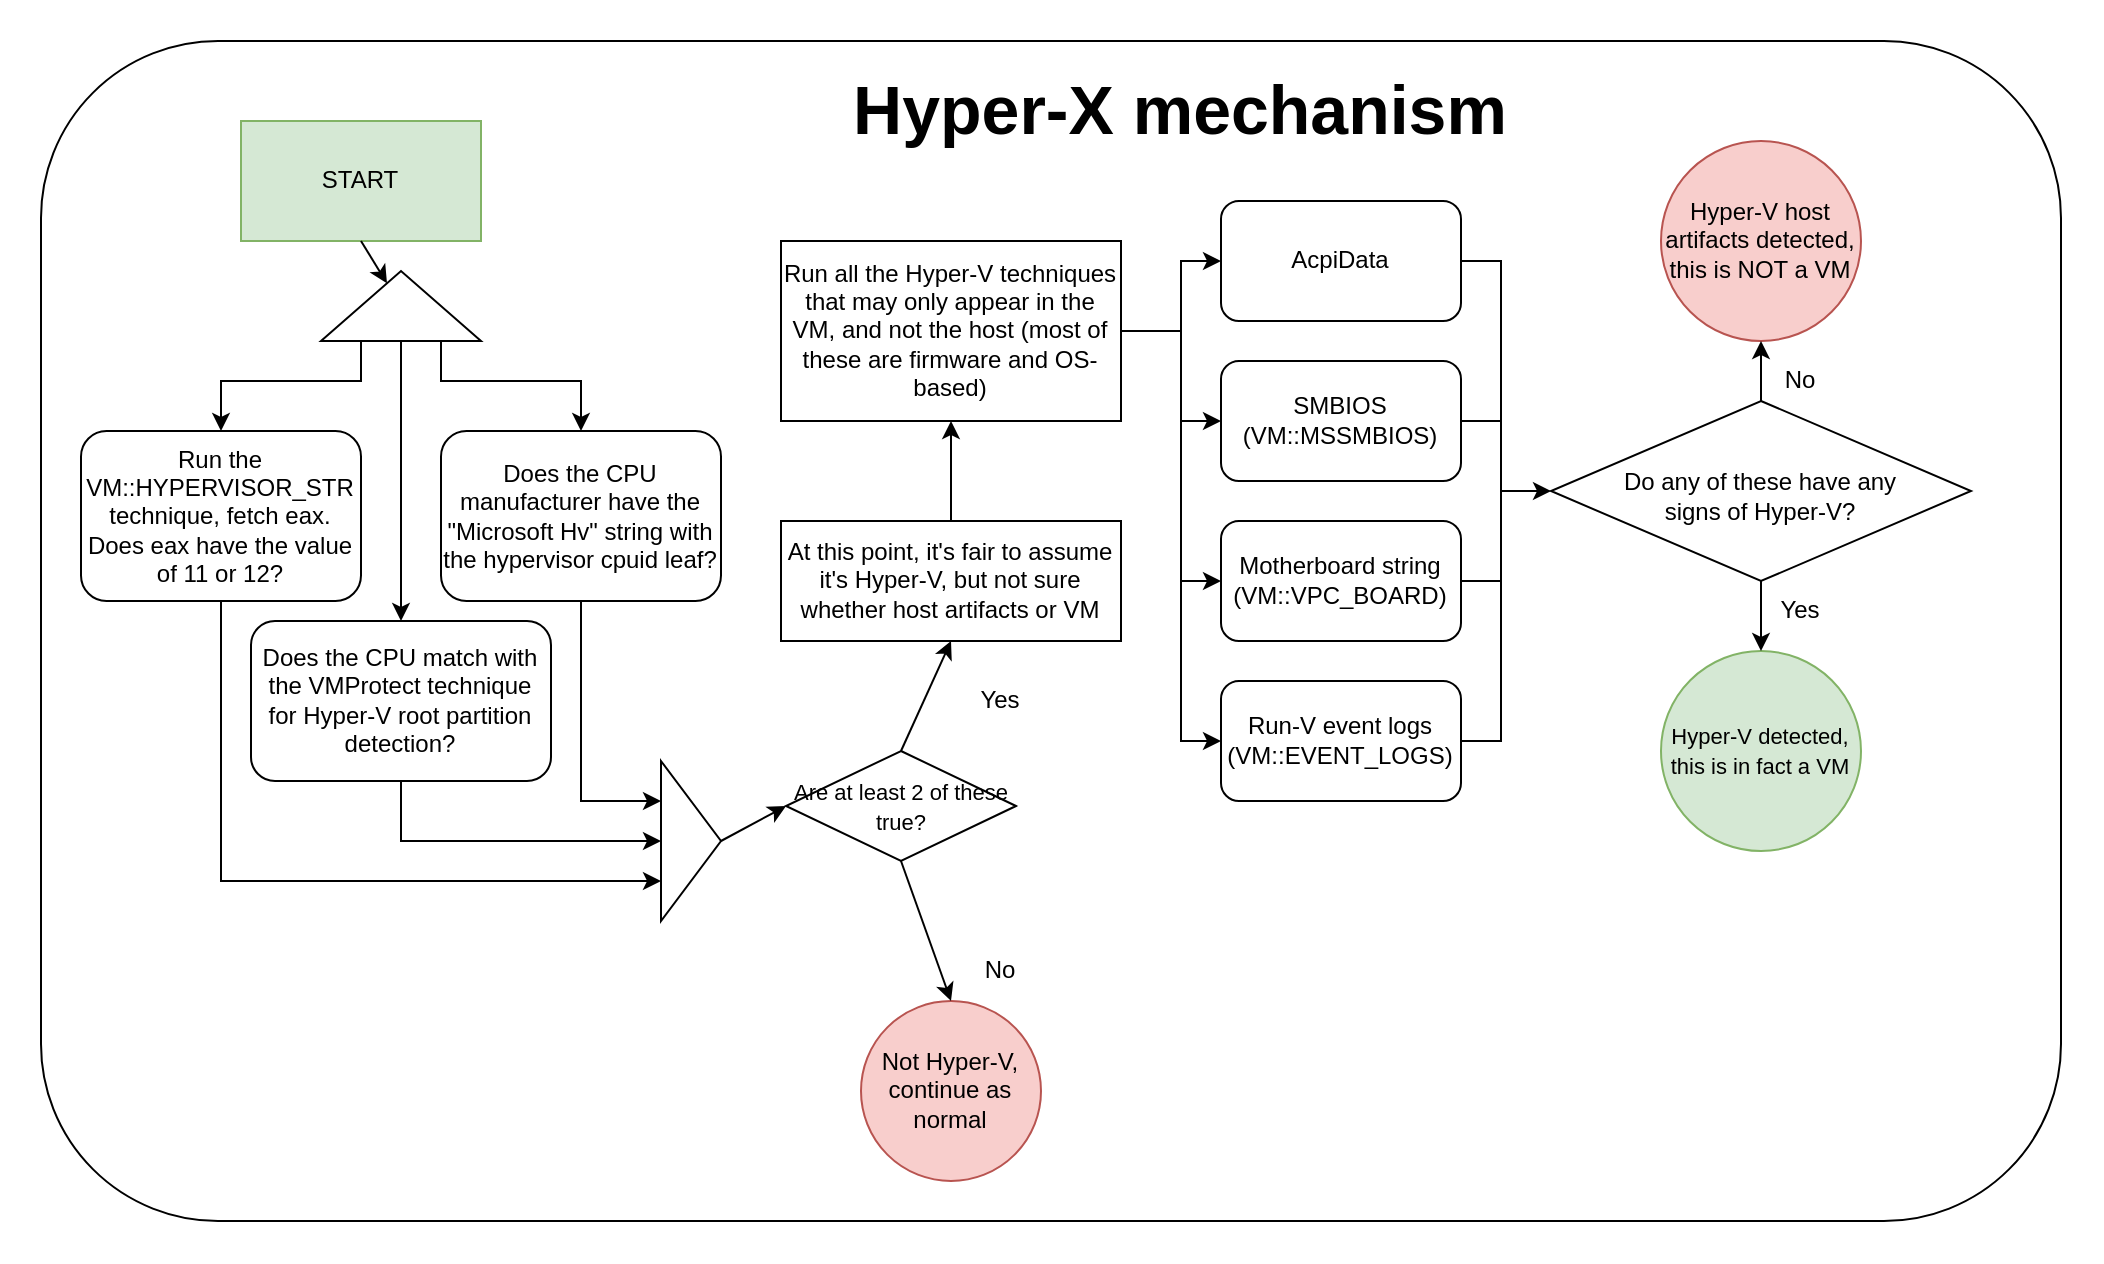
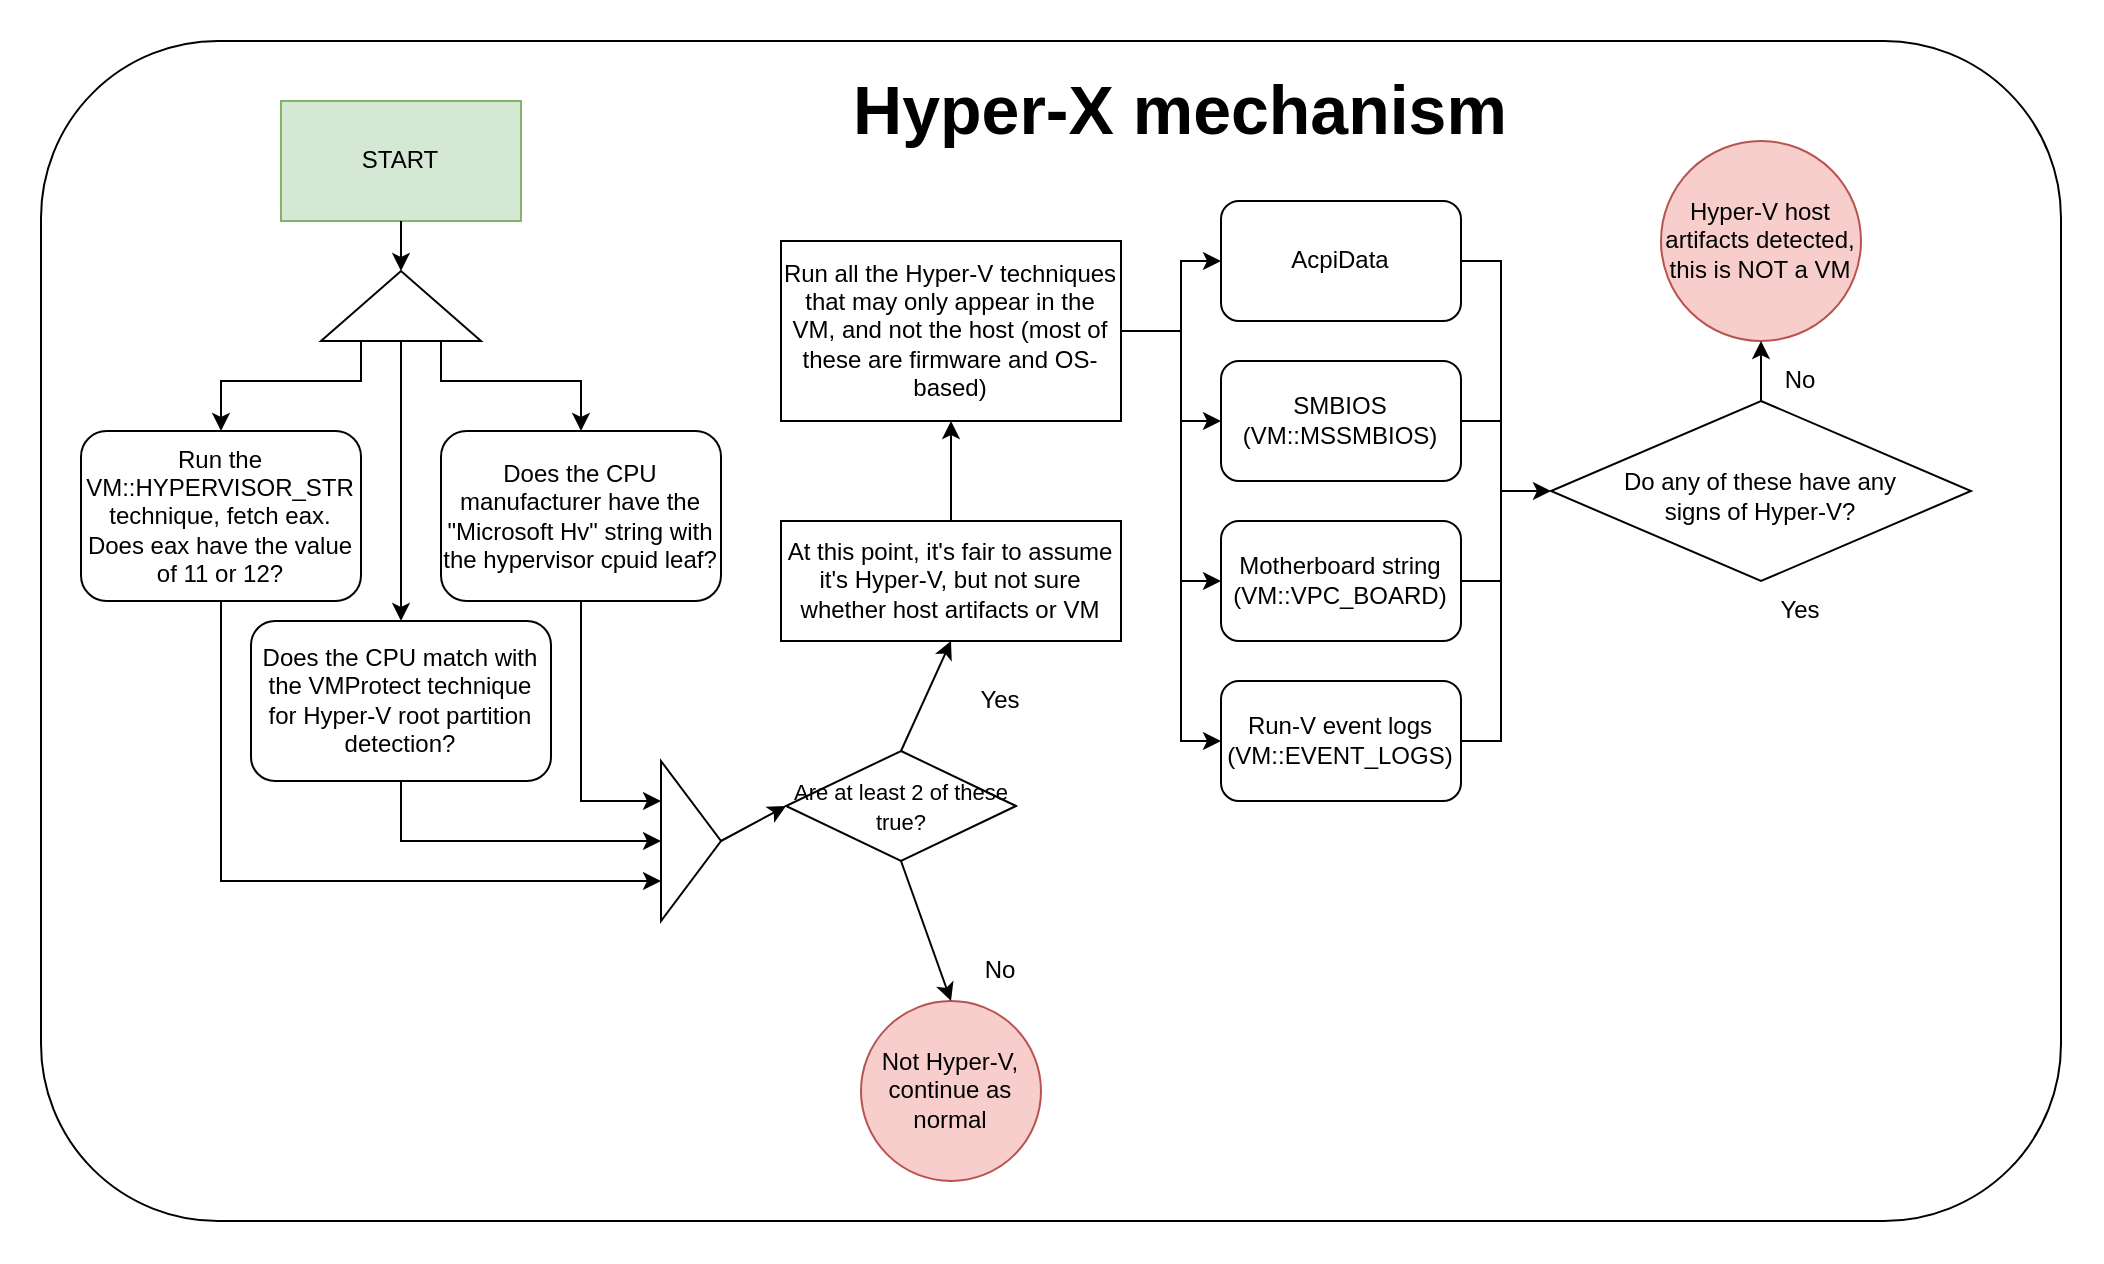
node "START": moved (361, 181) -> (401, 161)
edge "Do any of these have any signs of Hyper-V?" -> "Hyper-V detected, this is in fact a VM": removed
node "Hyper-V detected, this is in fact a VM": removed
